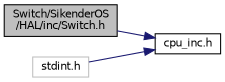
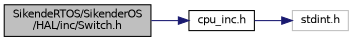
node "Switch/SikenderOS /HAL/inc/Switch.h": label "Switch/SikenderOS /HAL/inc/Switch.h" -> "SikendeRTOS/SikenderOS /HAL/inc/Switch.h"
edge "stdint.h" -> "cpu_inc.h": reversed
